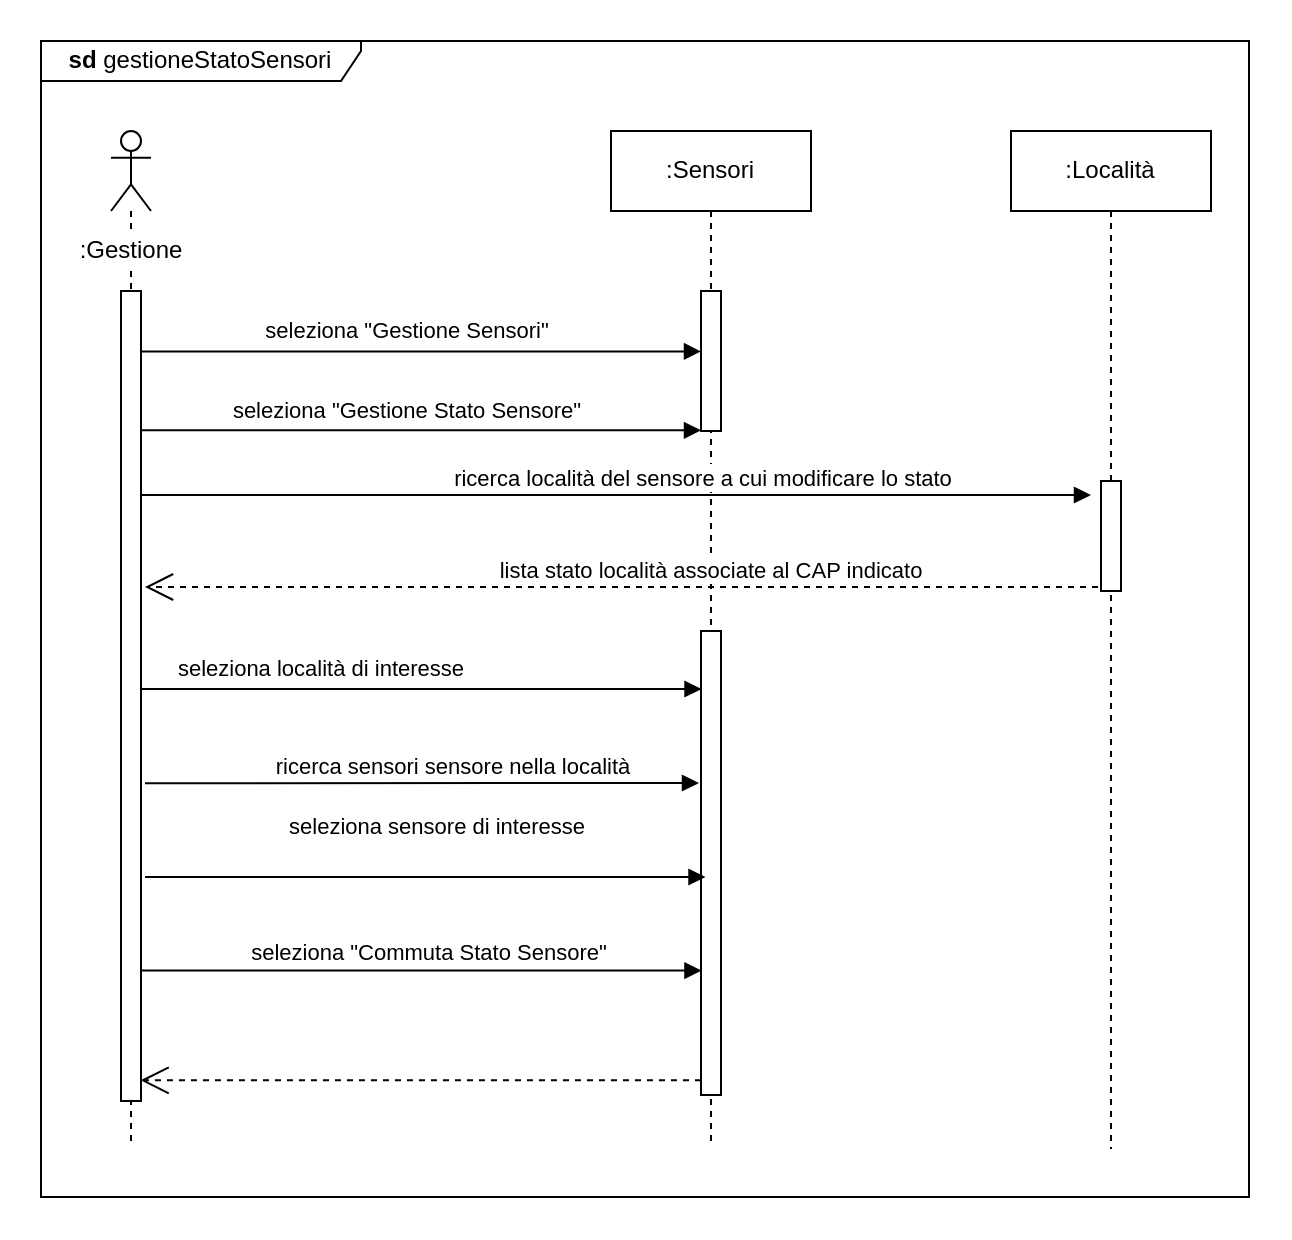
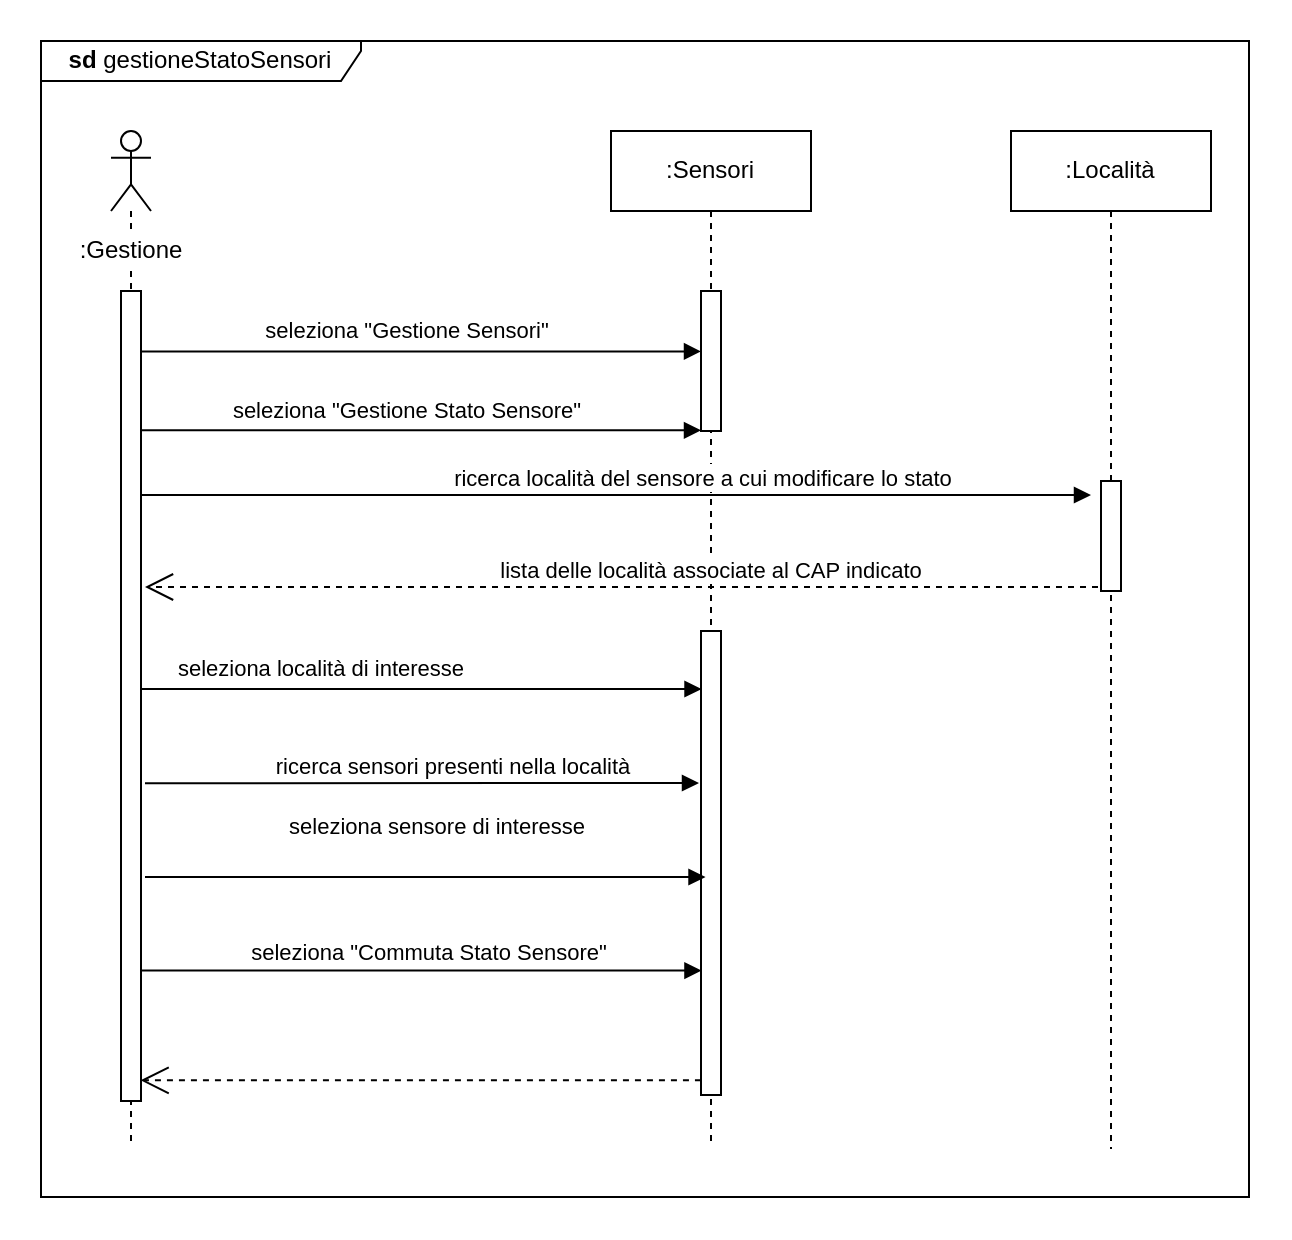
node "lista stato località associate al CAP indicato": label "lista stato località associate al CAP indicato" -> "lista delle località associate al CAP indicato"
node "ricerca sensori sensore nella località": label "ricerca sensori sensore nella località" -> "ricerca sensori presenti nella località"
